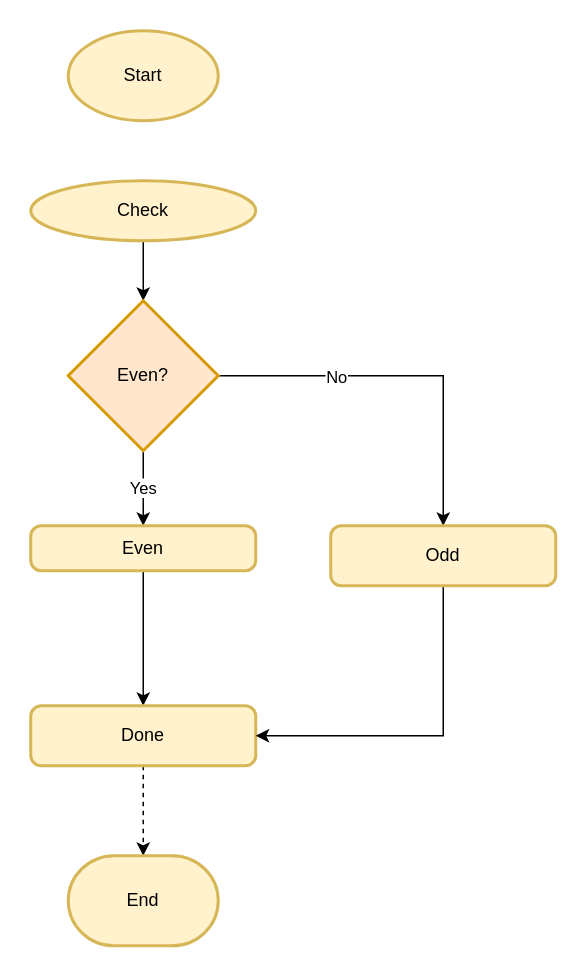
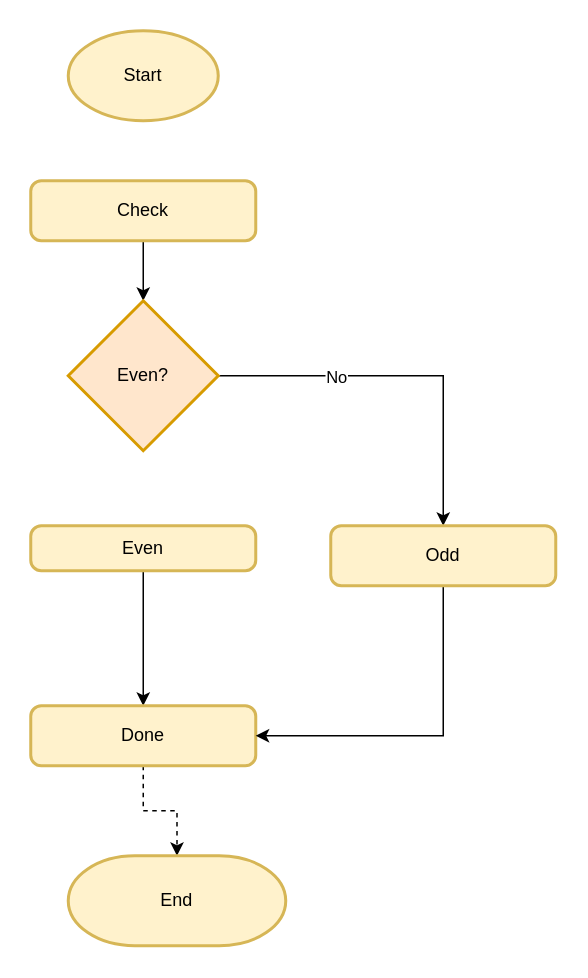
node "Check": shape ellipse -> rounded rectangle
edge "Even?" -> "Even": removed, label "Yes"
node "End": size 150x90 -> 218x90
